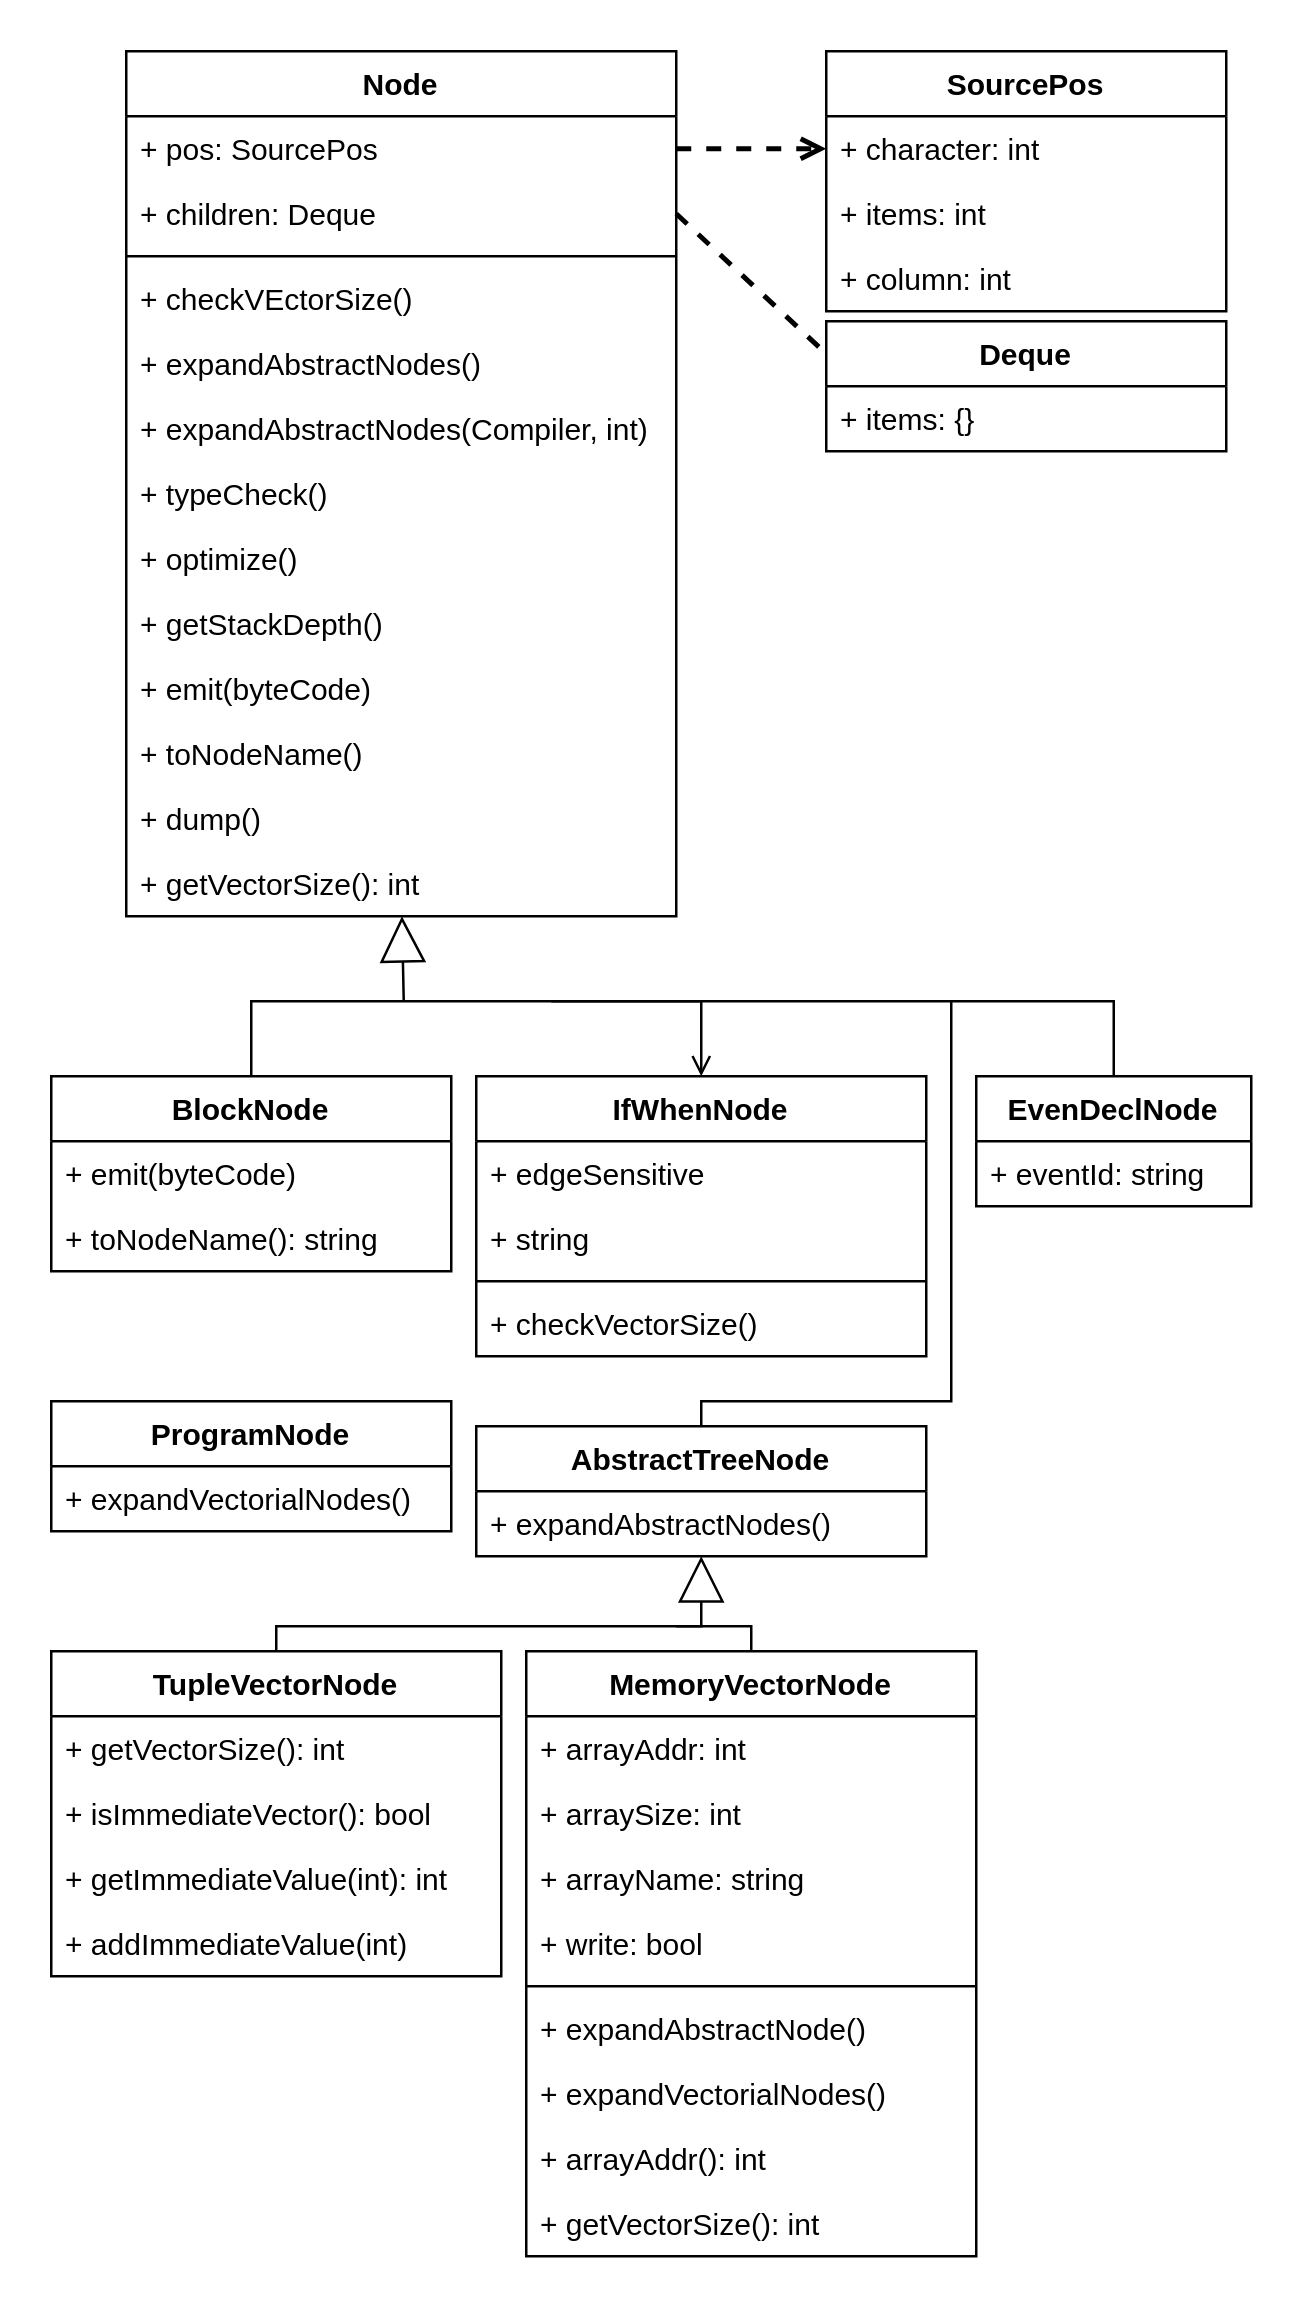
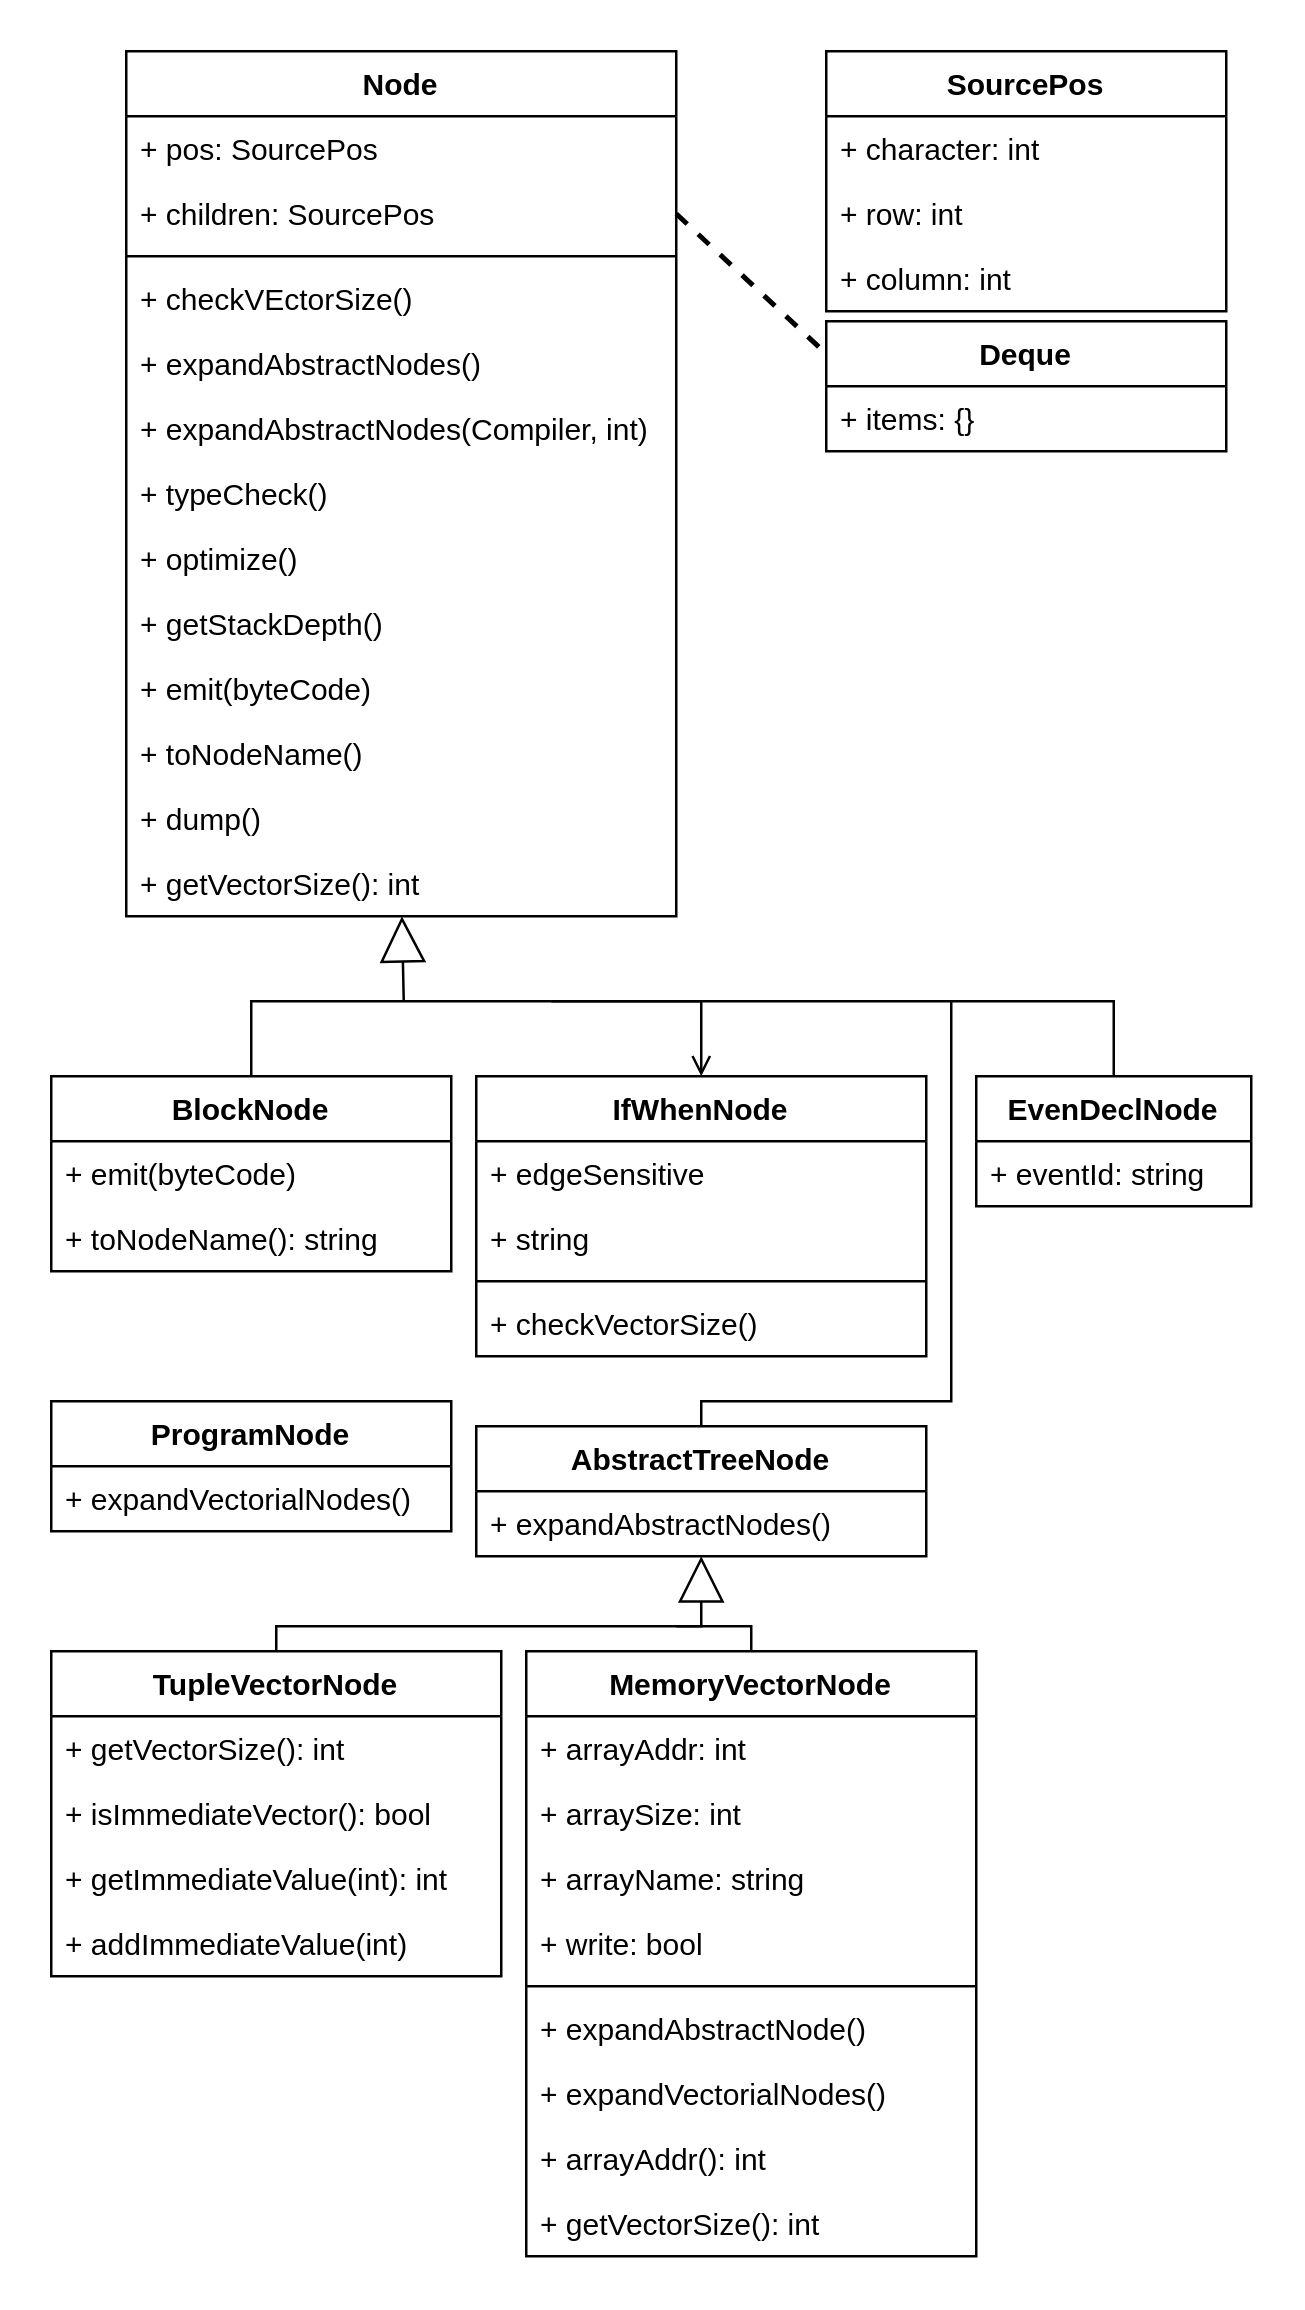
edge "+ pos: SourcePos" -> "+ character: int": removed
node "+ children: Deque": label "+ children: Deque" -> "+ children: SourcePos"
node "+ items: int": label "+ items: int" -> "+ row: int"
